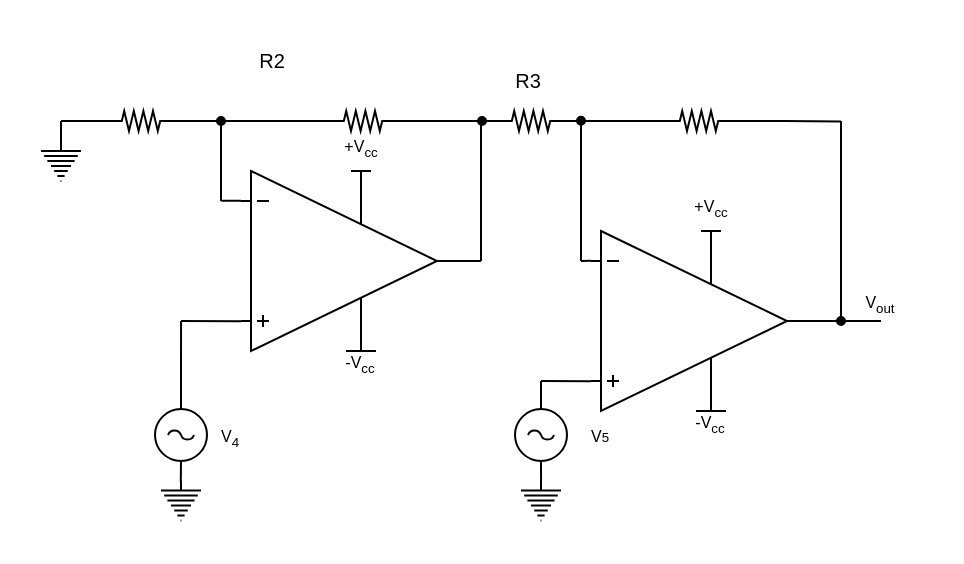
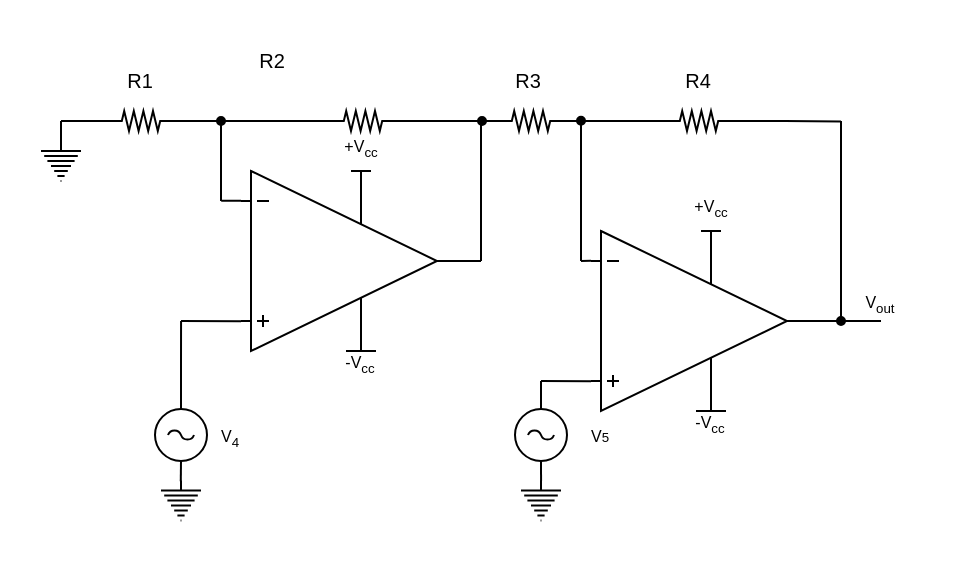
node "R1": added
node "R4": added
